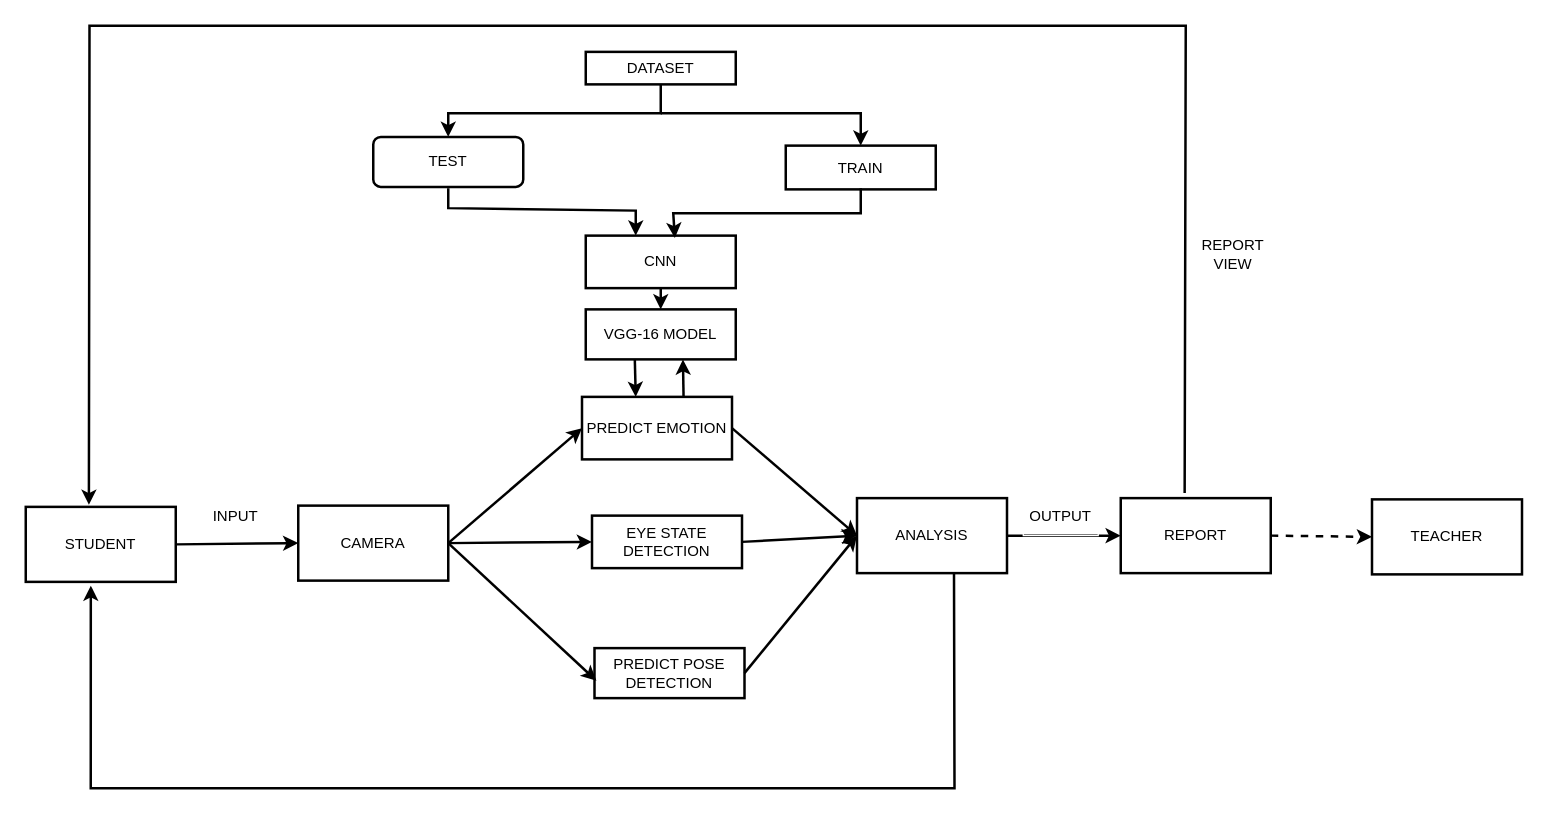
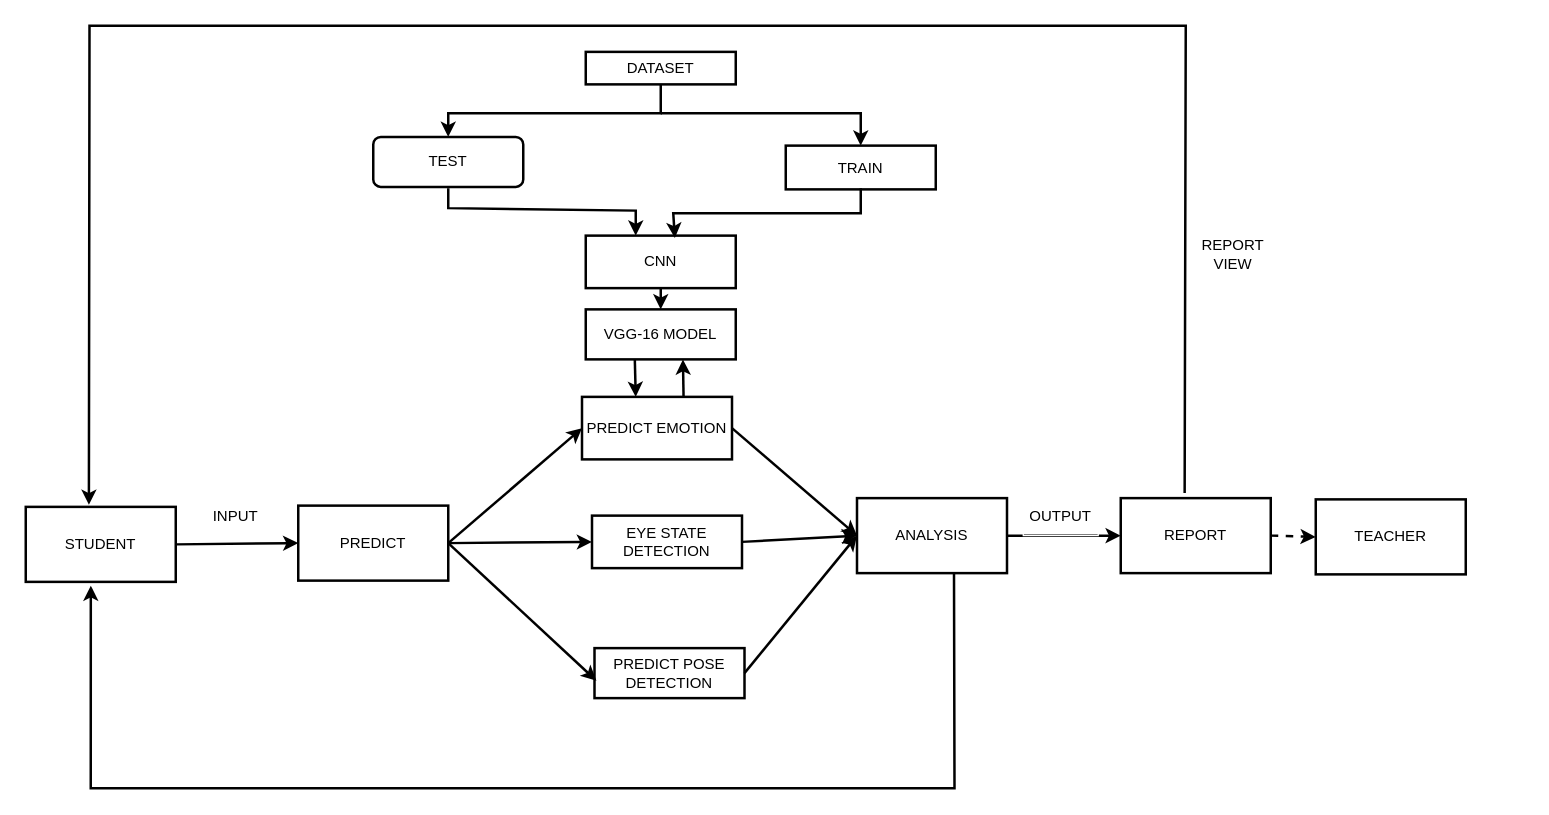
node "TEACHER": moved (1447, 537) -> (1391, 537)
node "CAMERA": label "CAMERA" -> "PREDICT"
